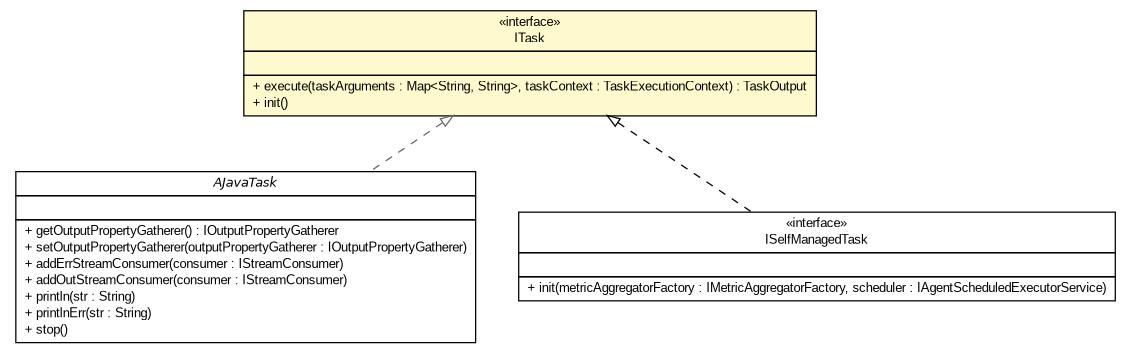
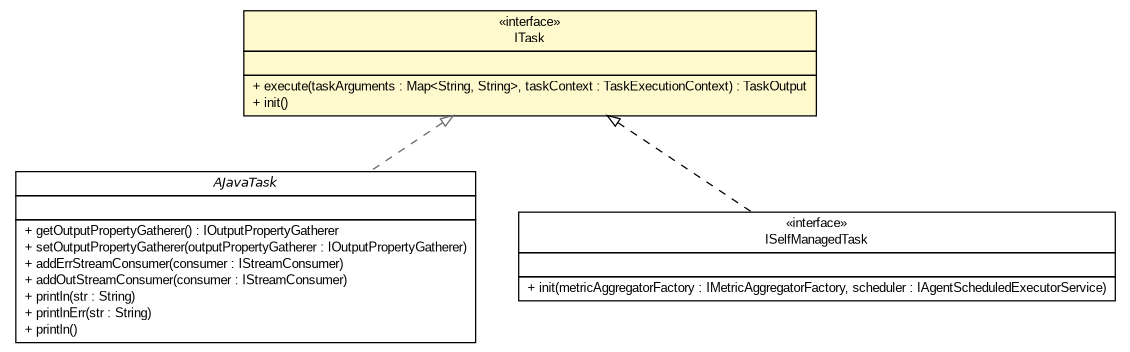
node "AJavaTask": text "+ stop()" -> "+ println()"
